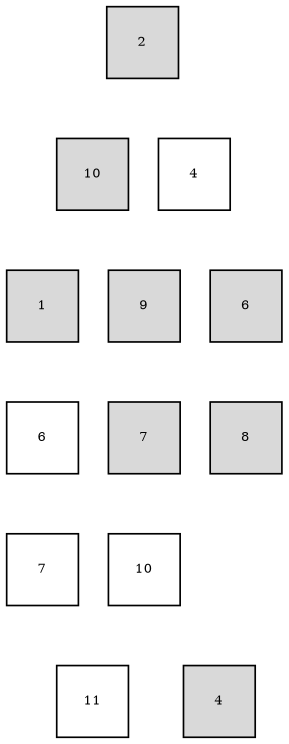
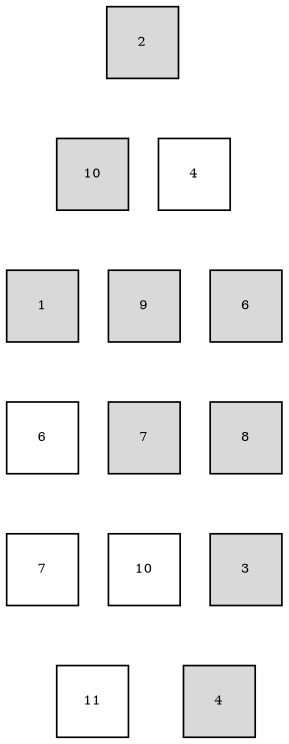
node "3": added
